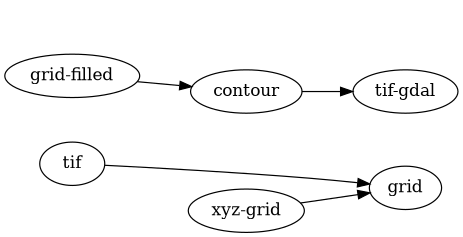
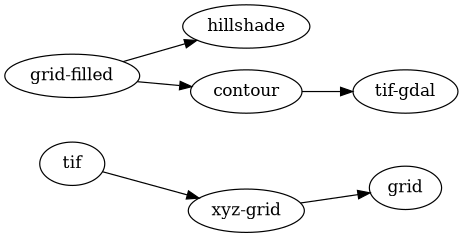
node "hillshade": added
edge "tif" -> "grid": now "tif" -> "xyz-grid"
